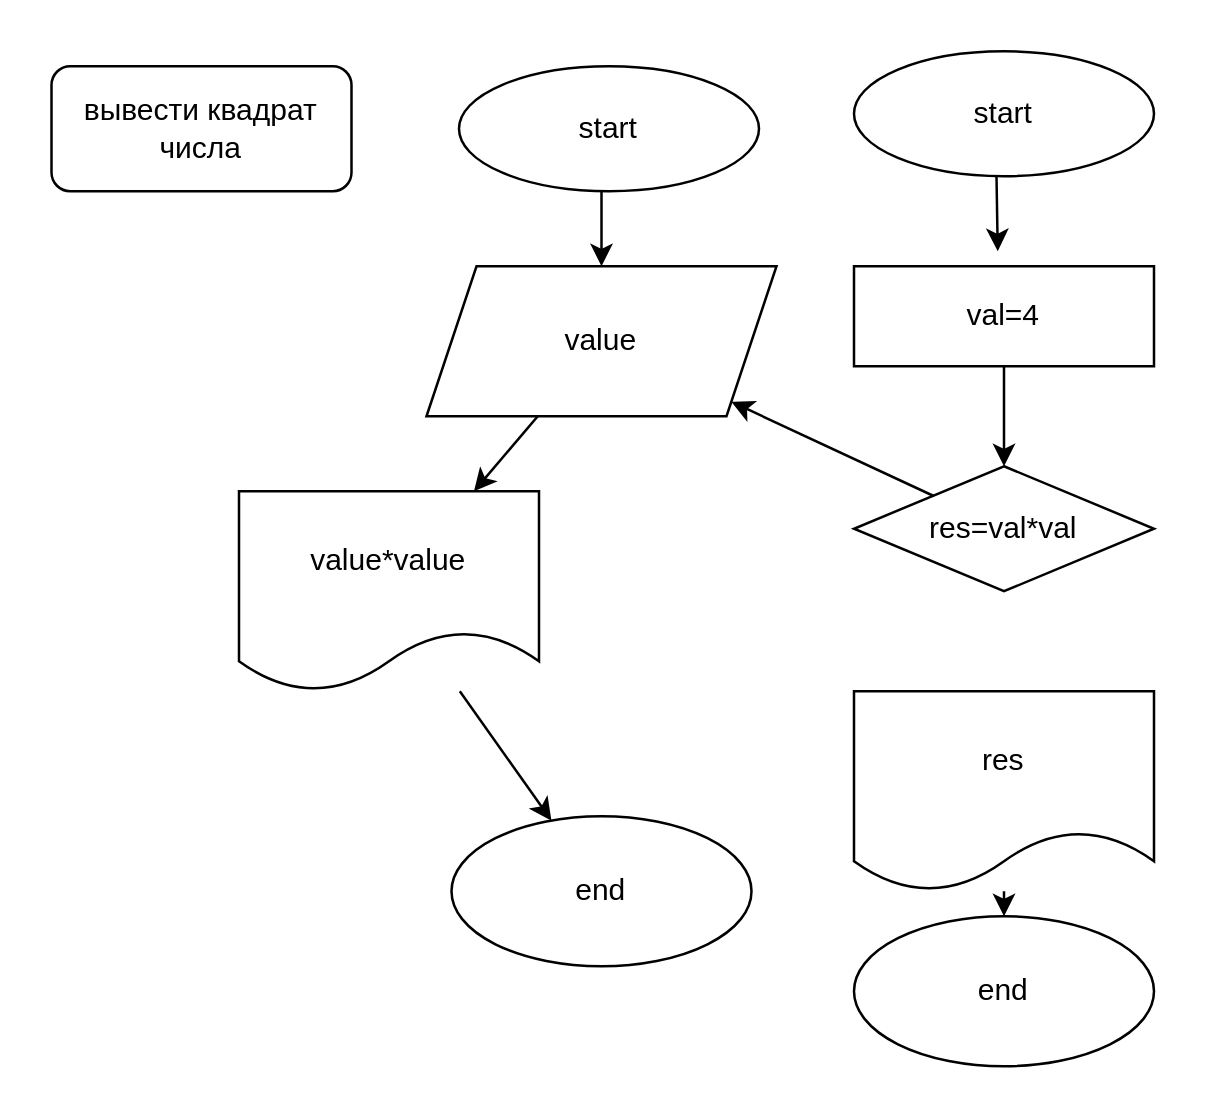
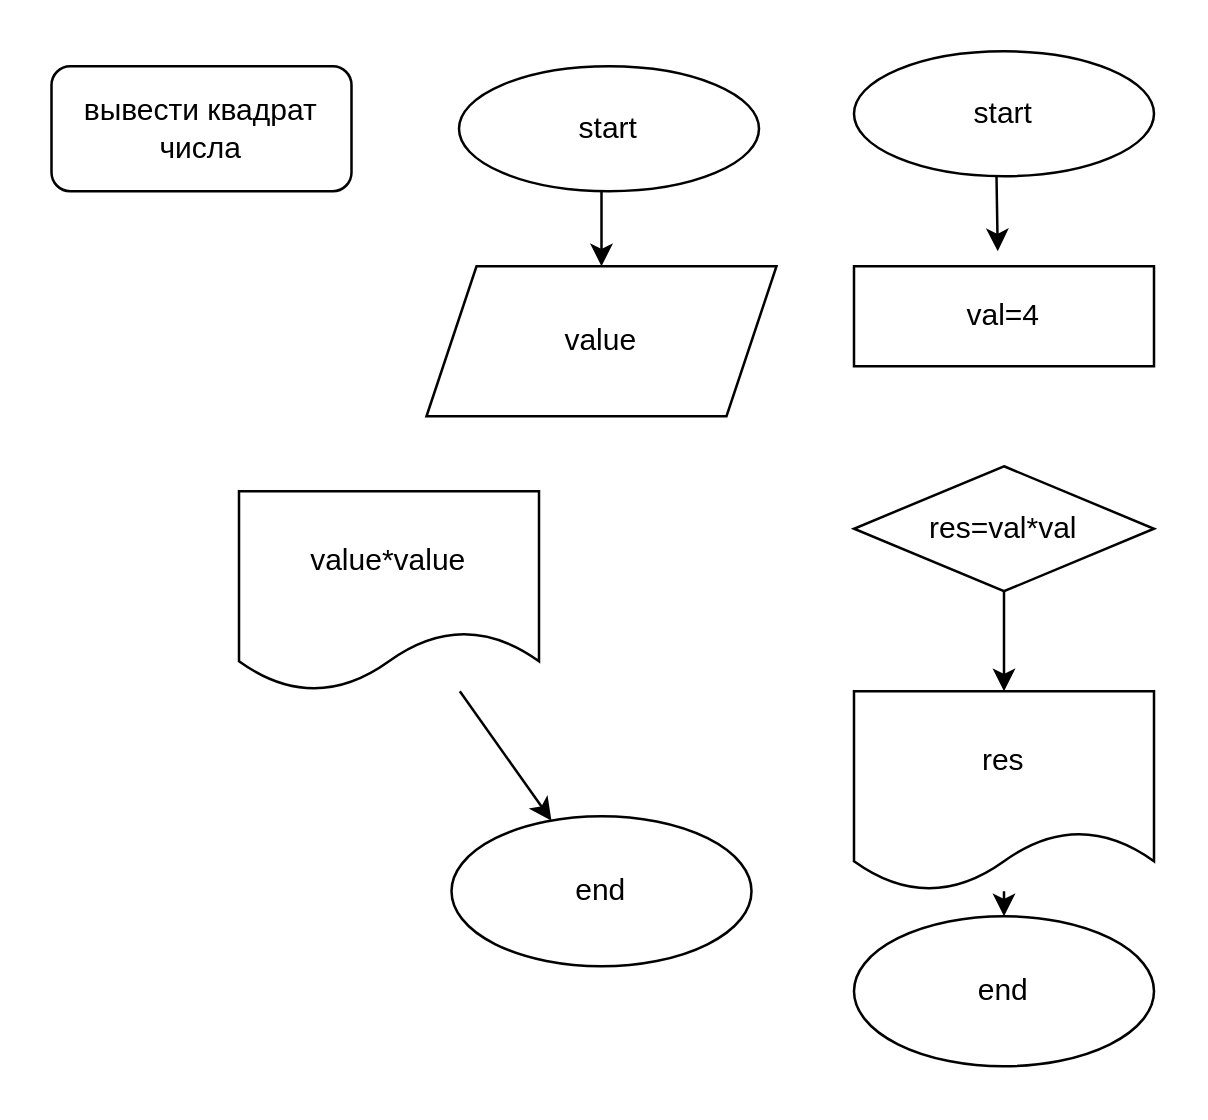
edge "val=4" -> "res=val*val": removed
edge "value" -> "value*value": removed
edge "res=val*val" -> "value": now "res=val*val" -> "res"
